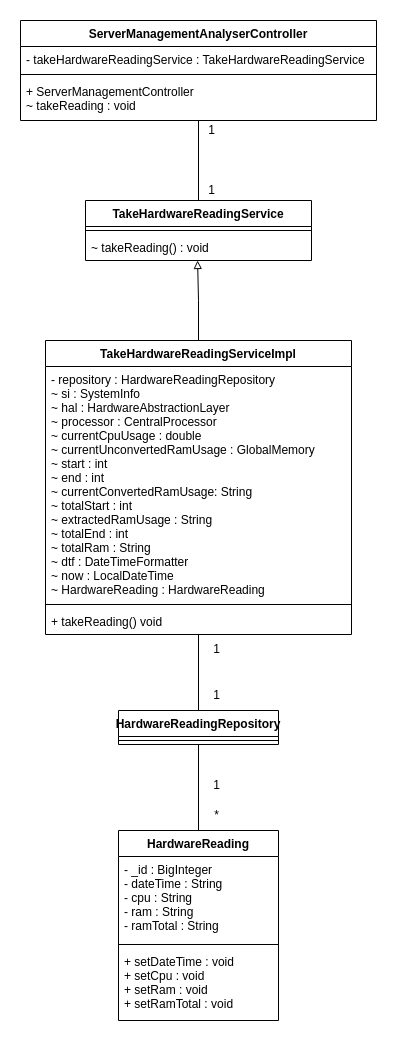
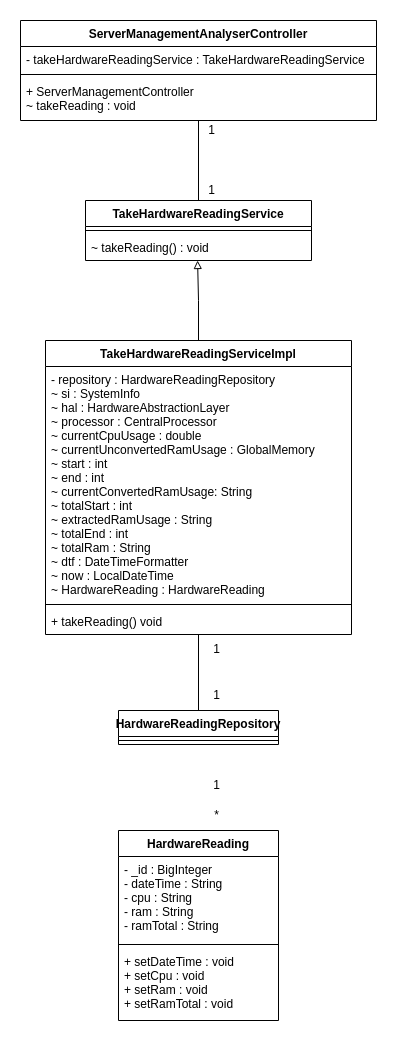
edge "HardwareReadingRepository" -- "HardwareReading": removed
